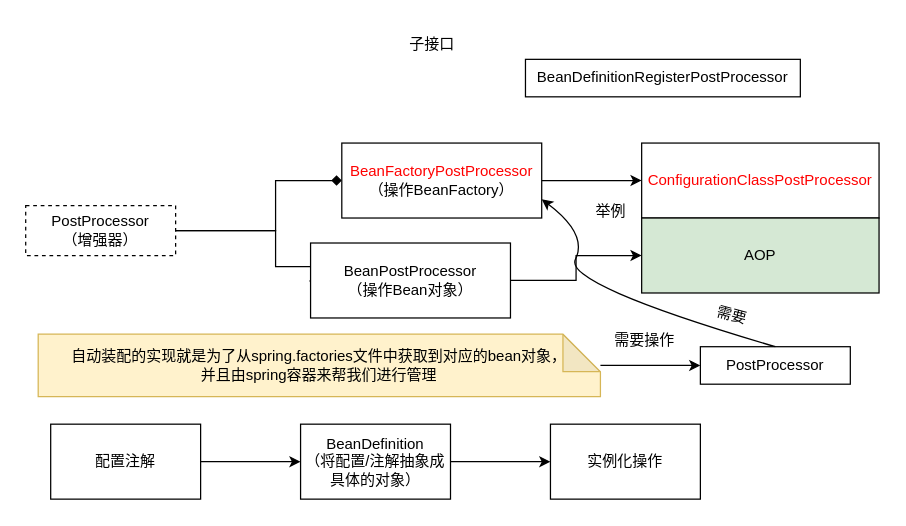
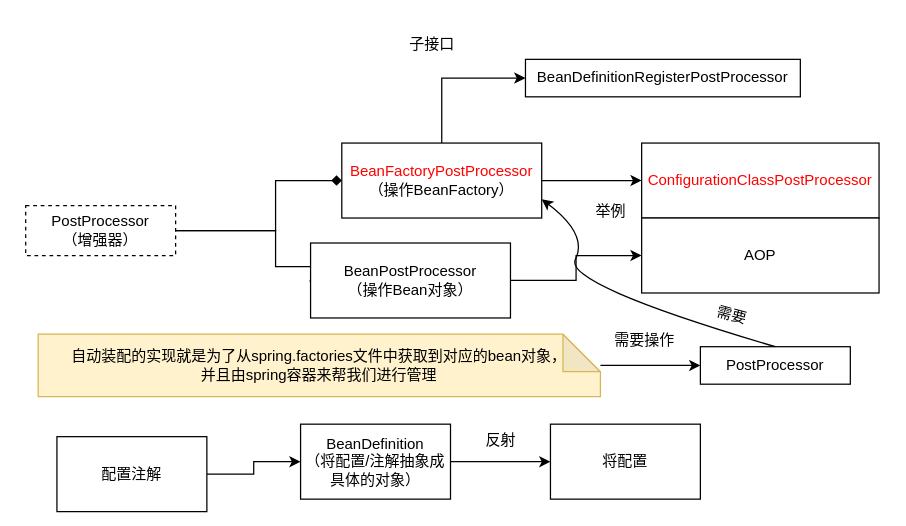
edge "BeanFactoryPostProcessor （操作BeanFactory）" -> "BeanDefinitionRegisterPostProcessor": added
node "AOP": fillcolor #d5e8d4 -> #ffffff
node "反射": added
node "配置注解": moved (126, 462) -> (132, 474)
node "实例化操作": label "实例化操作" -> "将配置"
